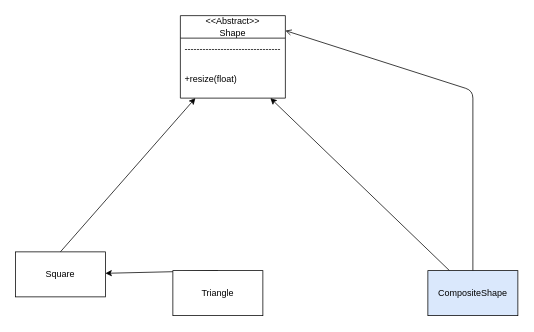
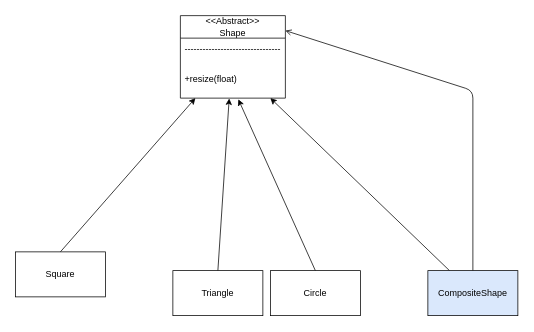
edge "Circle" -> "+resize(float)": added
edge "Triangle" -> "Square": now "Triangle" -> "+resize(float)"
node "Circle": added
